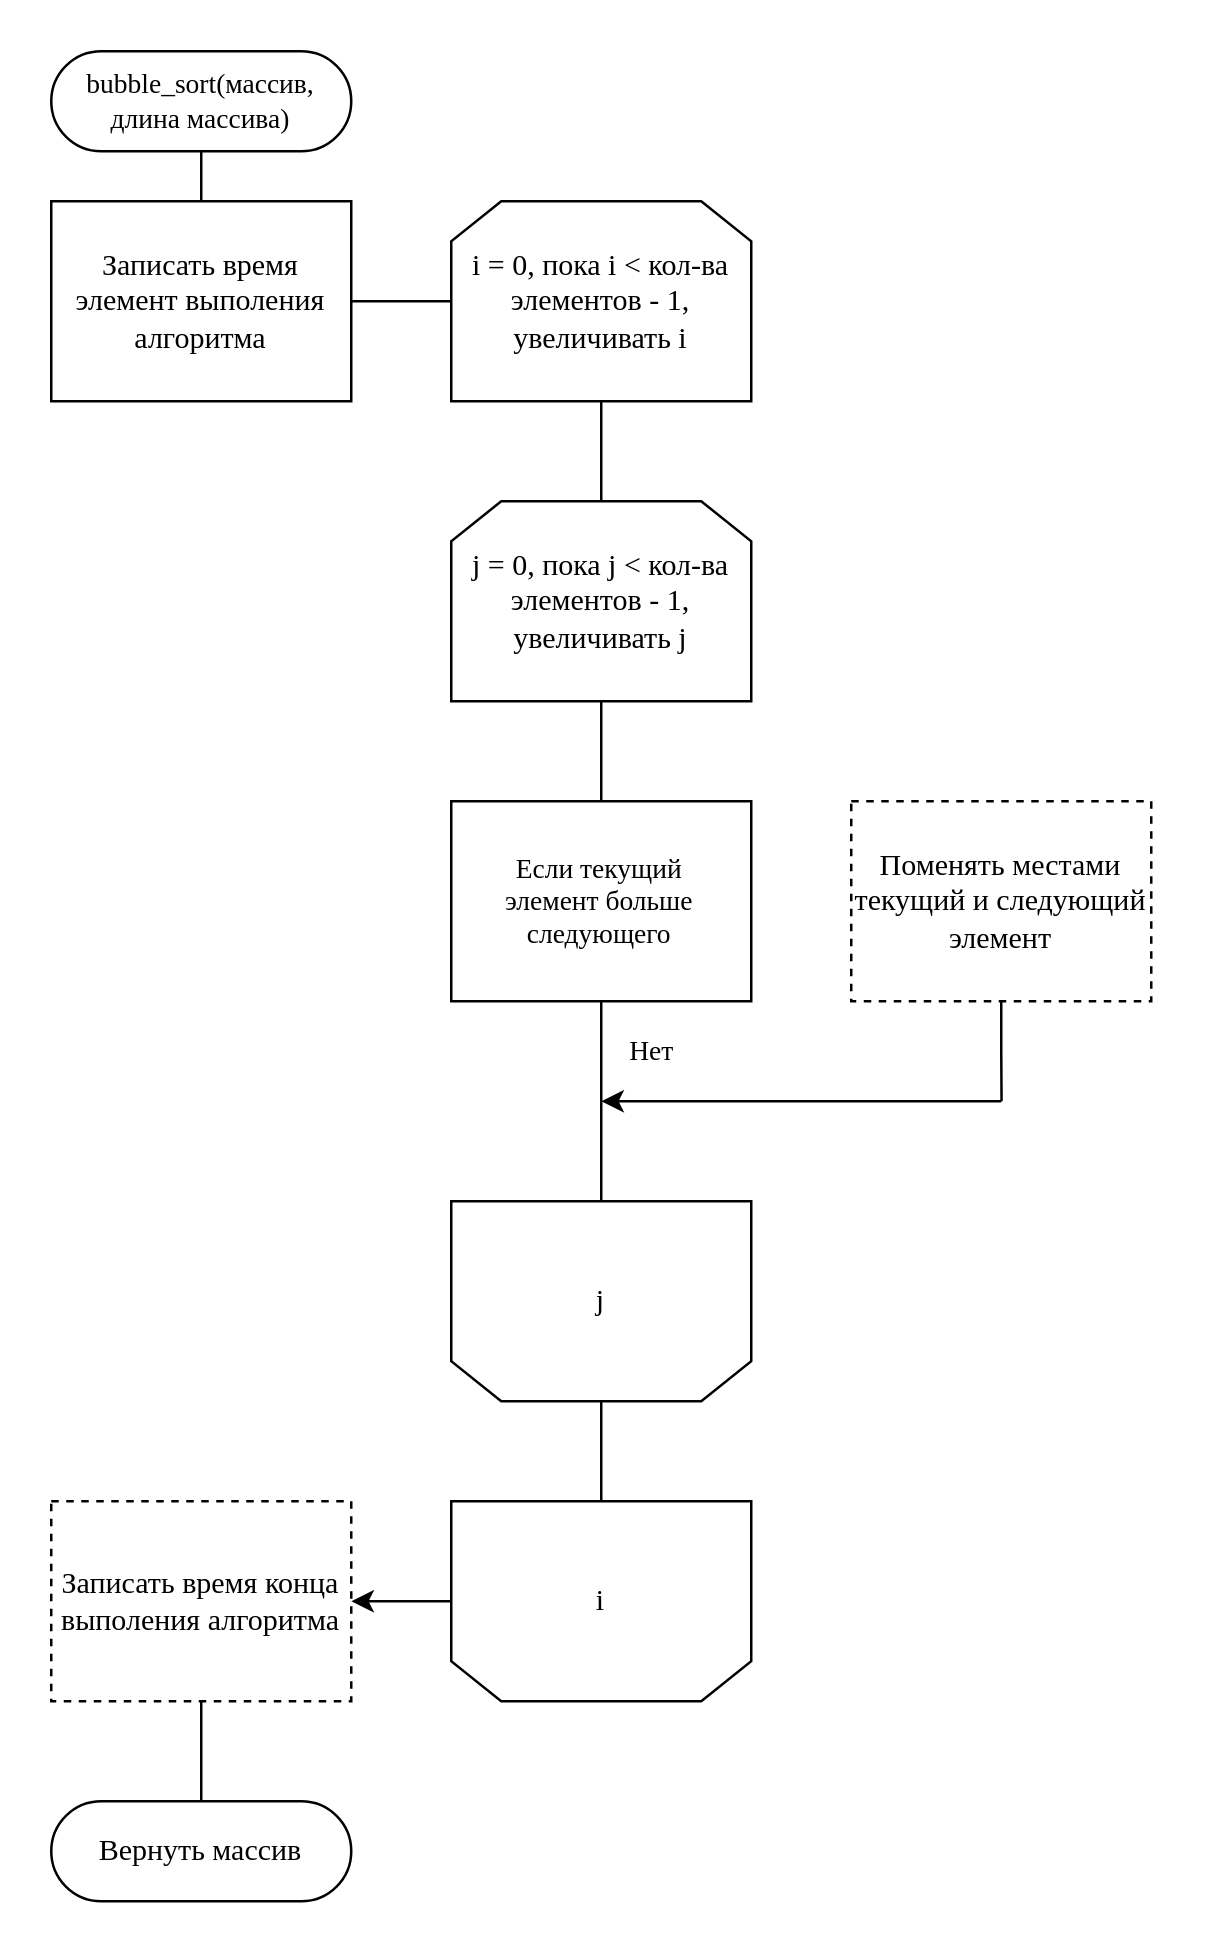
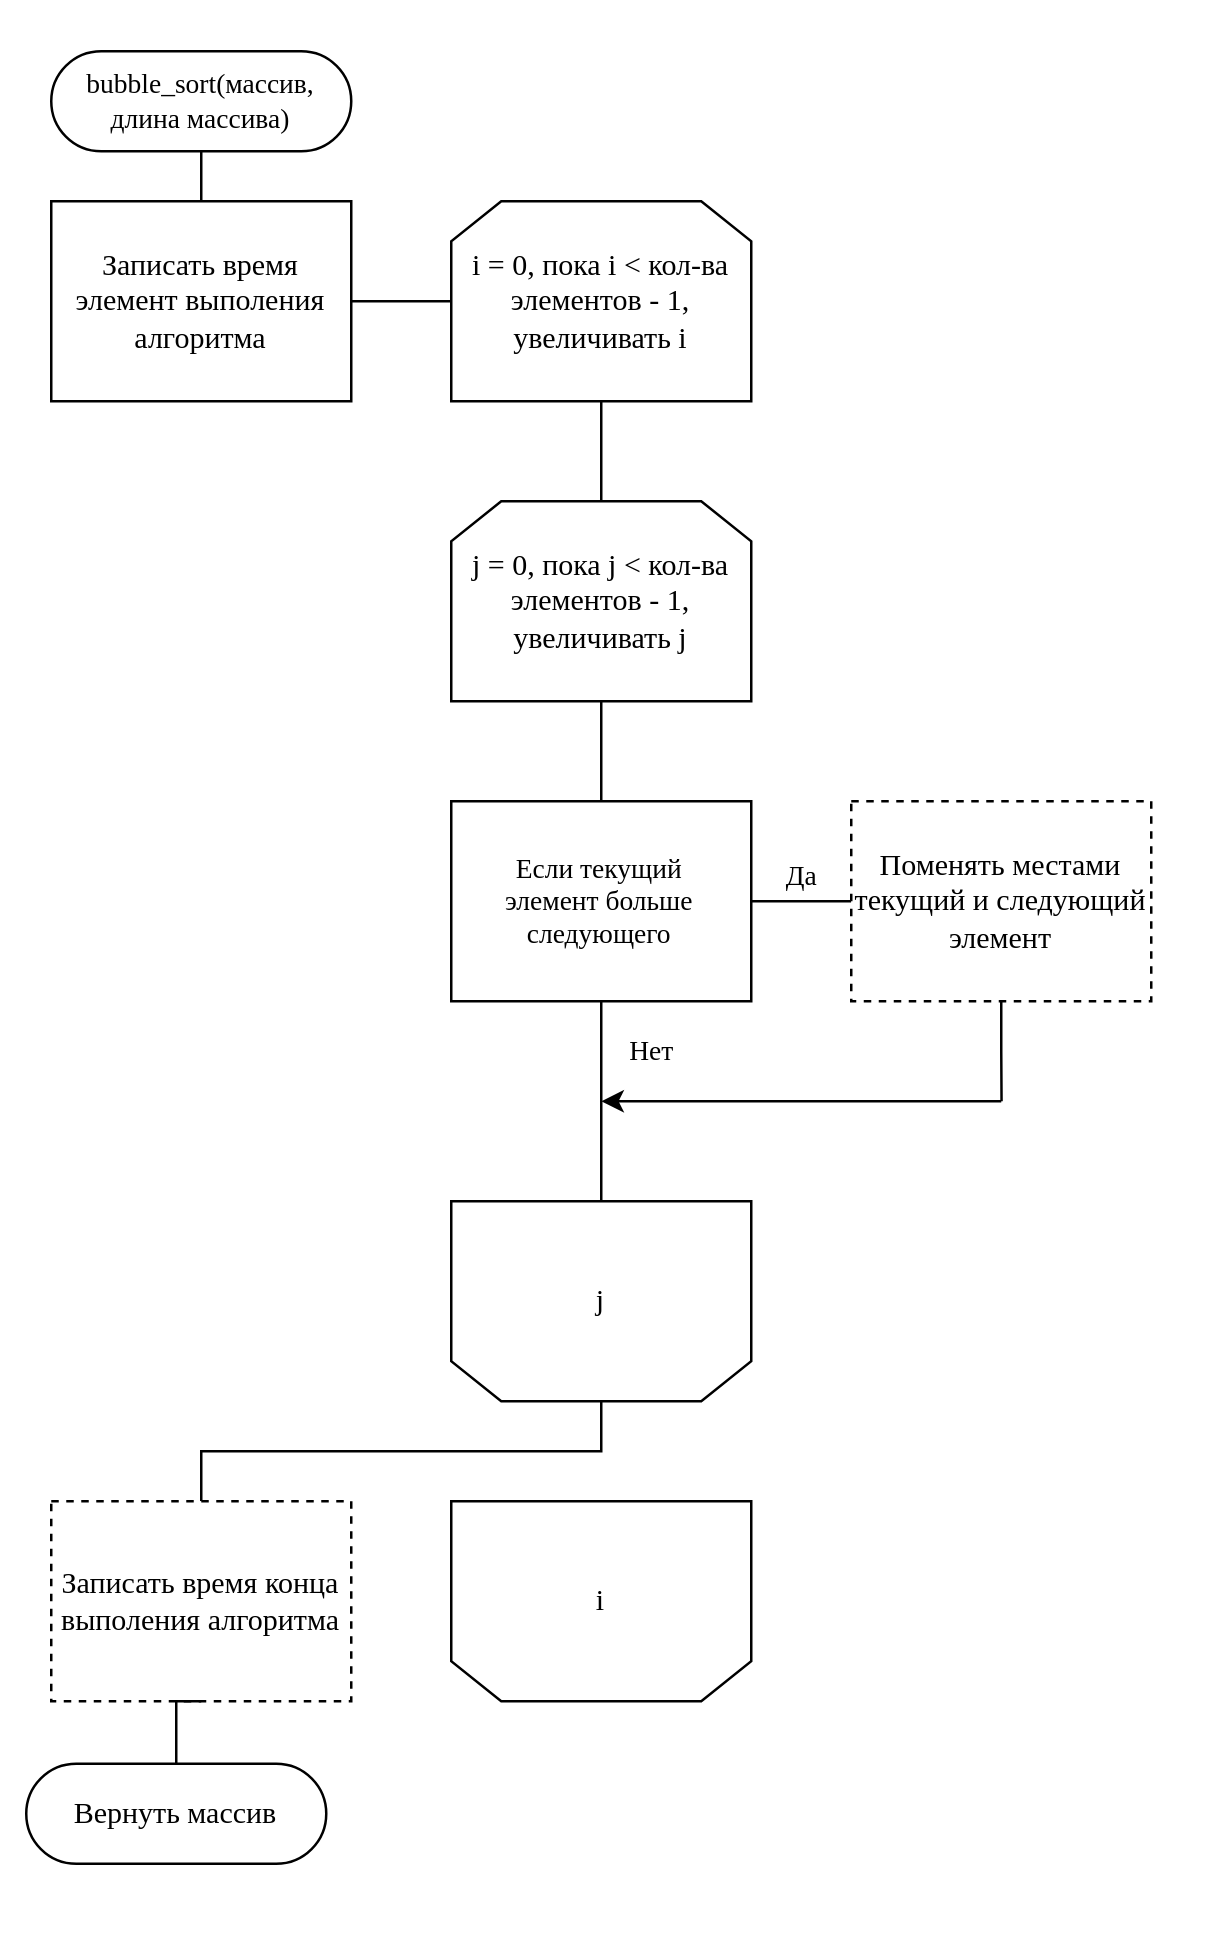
edge "Если текущий элемент больше следующего" -- "Поменять местами текущий и следующий элемент": added, label "Да"
edge "j" -- "i": now "j" -- "Записать время конца выполения алгоритма"
edge "i" -> "Записать время конца выполения алгоритма": removed
node "Вернуть массив": moved (201, 1851) -> (176, 1814)
